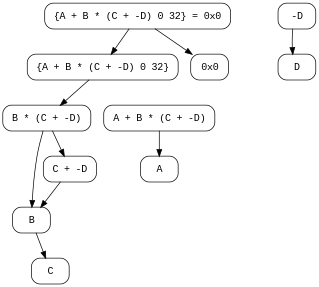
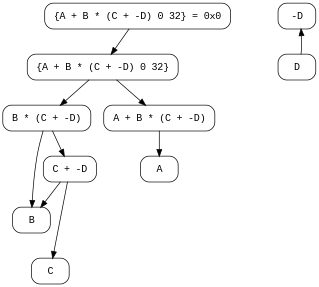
edge "-D" -> "D": reversed
node "0x0": removed
edge "{A + B * (C + -D) 0 32}" -> "A + B * (C + -D)": added
edge "B" -> "C": now "C + -D" -> "C"
